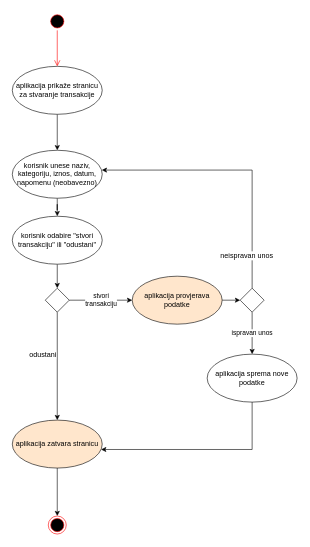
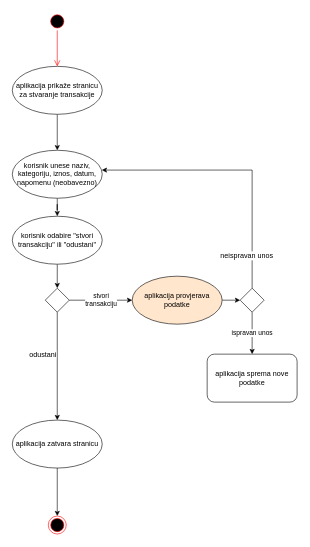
node "aplikacija sprema nove podatke": shape ellipse -> rounded rectangle
node "aplikacija zatvara stranicu": fillcolor #ffe6cc -> #ffffff
edge "aplikacija sprema nove podatke" -> "aplikacija zatvara stranicu": removed
